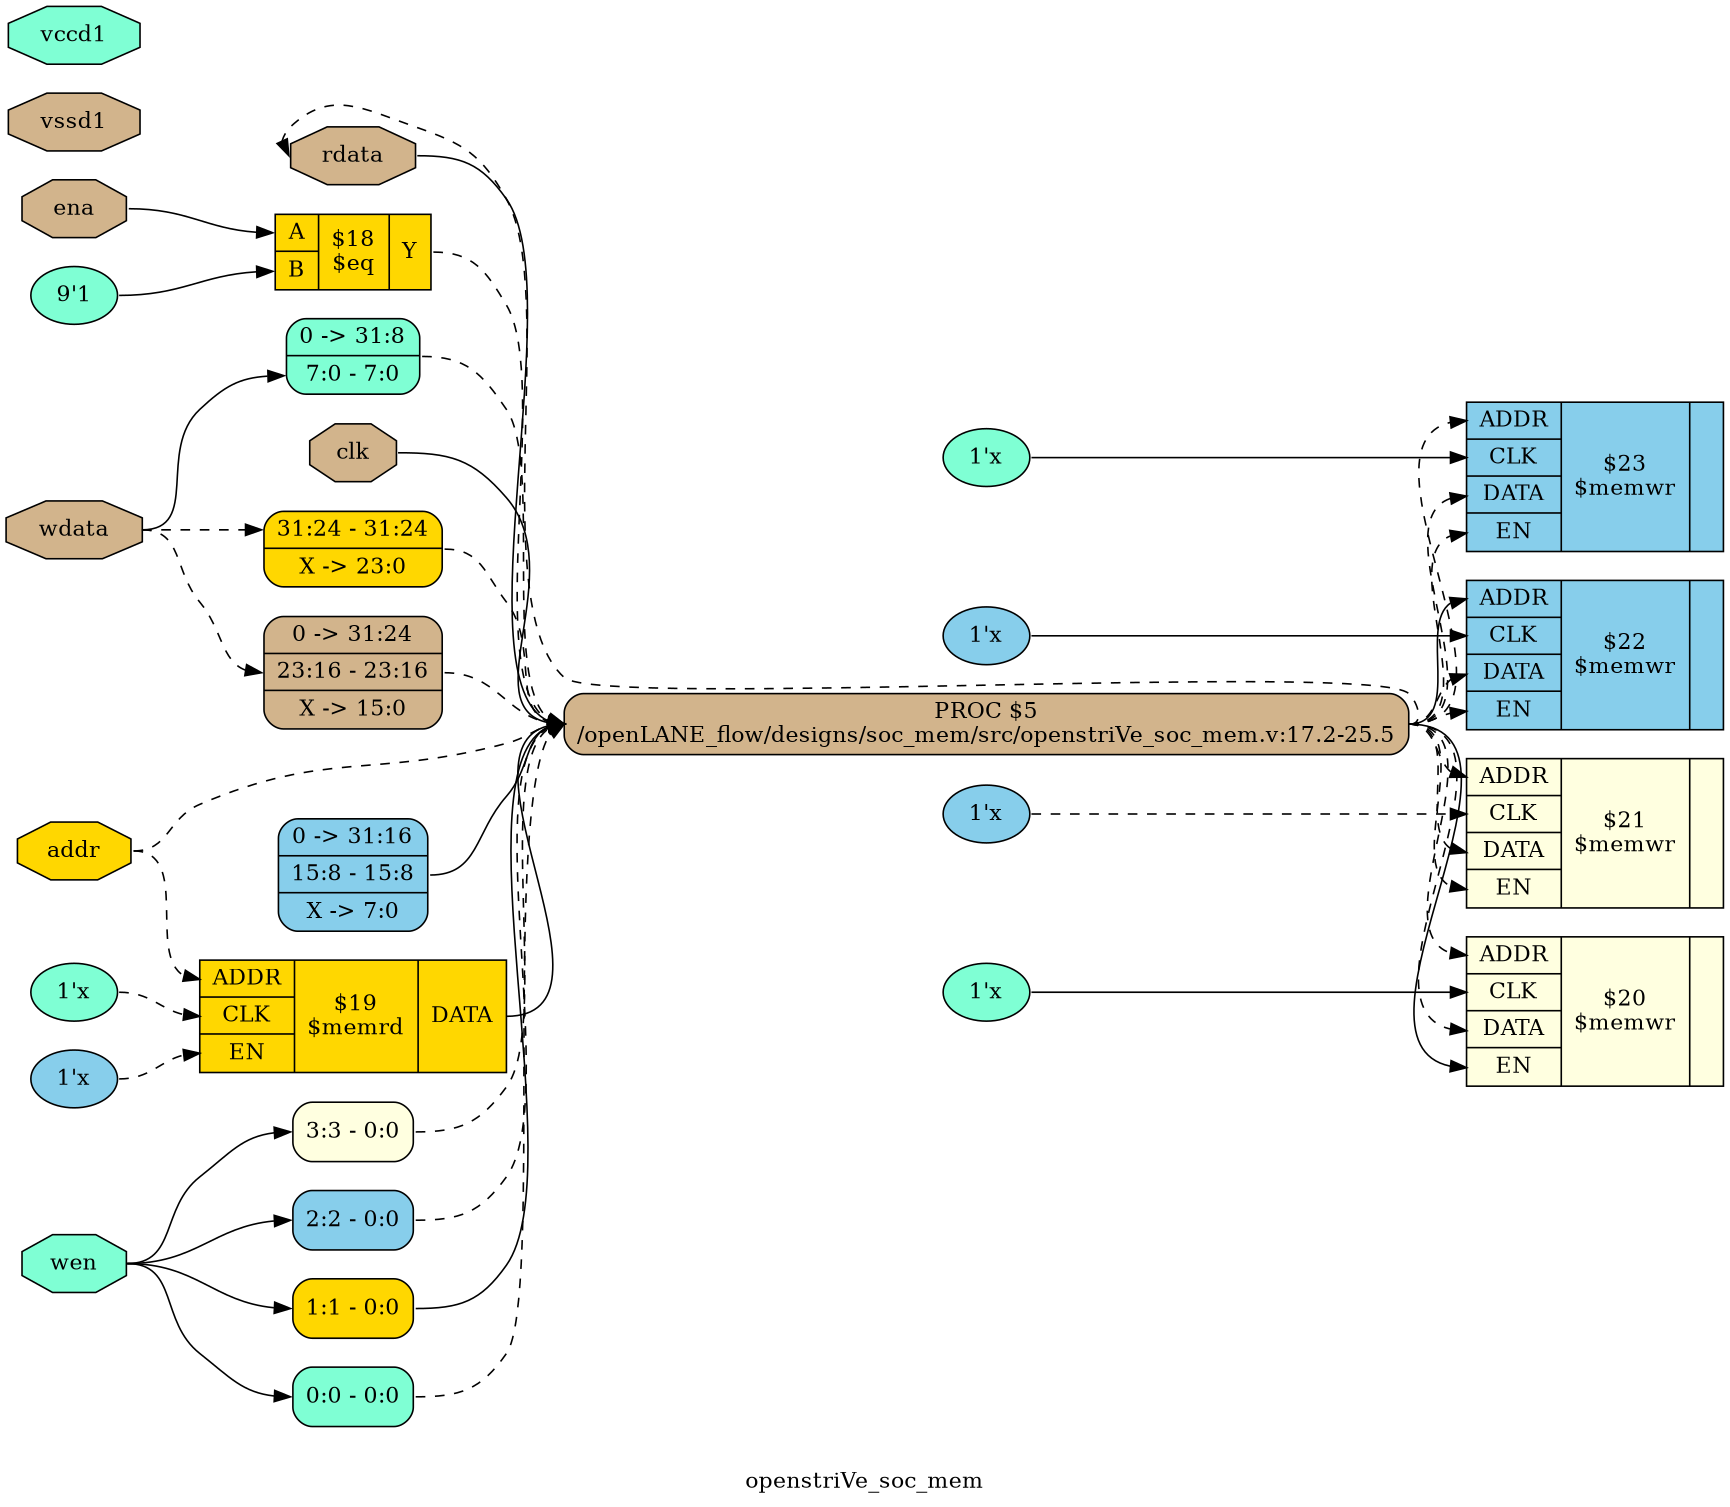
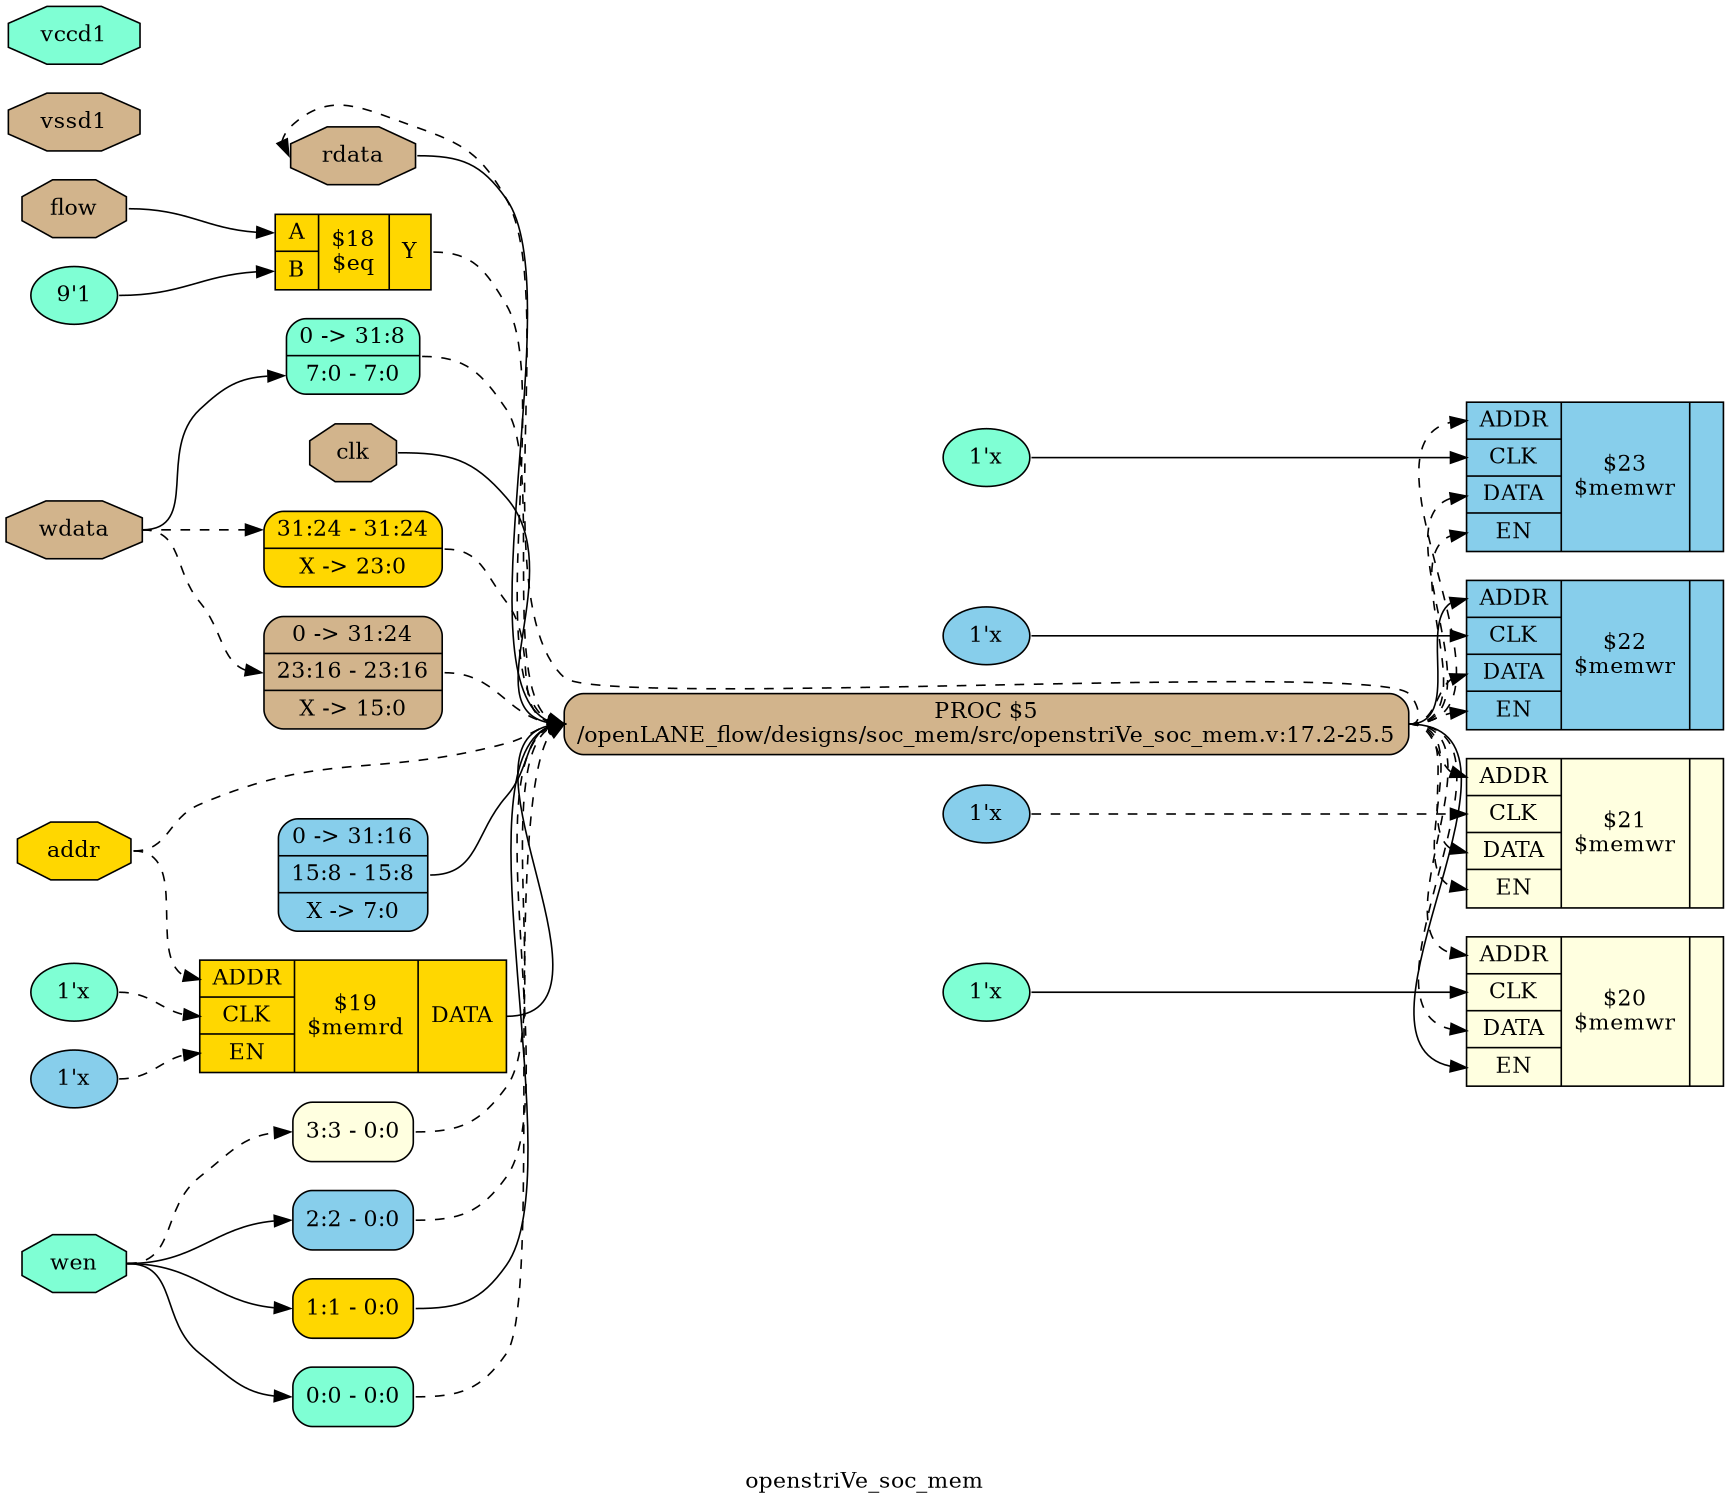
node "ena": label "ena" -> "flow"
edge "wen" -> "3:3 - 0:0": style solid -> dashed
